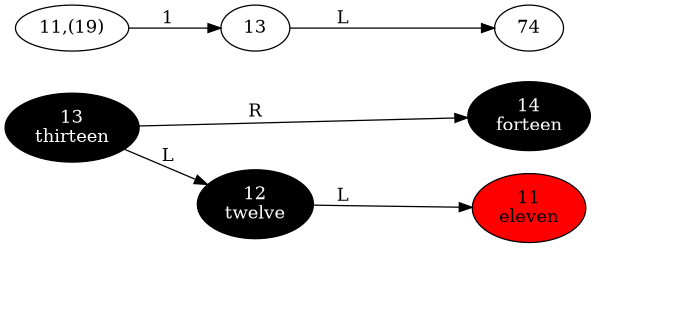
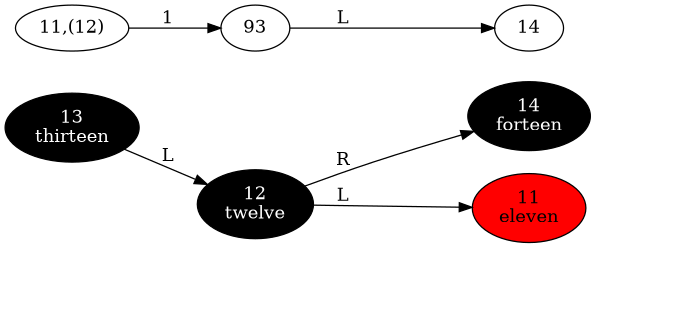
node "11,(19)": label "11,(19)" -> "11,(12)"
node "13": label "13" -> "93"
node "74": label "74" -> "14"
edge "13 thirteen" -> "14 forteen": now "12 twelve" -> "14 forteen"
